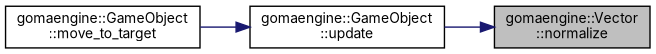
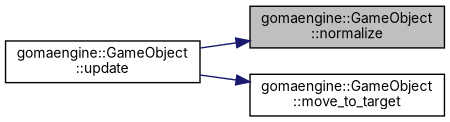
edge "gomaengine::GameObject ::move_to_target" -> "gomaengine::GameObject ::update": reversed
node "gomaengine::Vector ::normalize": label "gomaengine::Vector ::normalize" -> "gomaengine::GameObject ::normalize"
